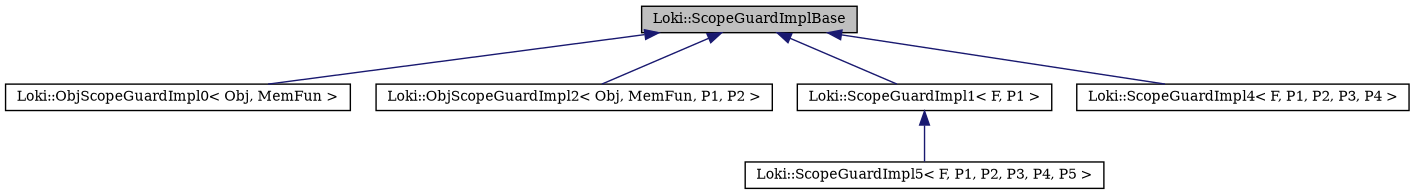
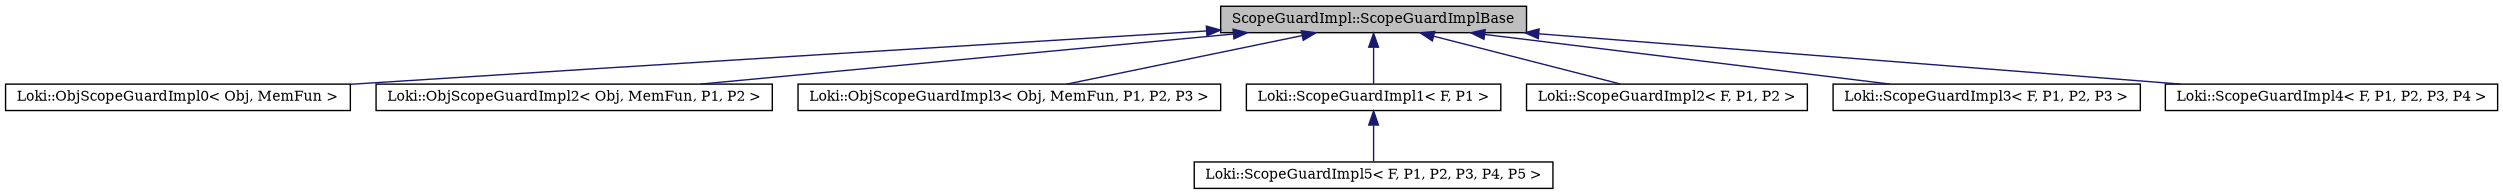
node "Loki::ScopeGuardImplBase": label "Loki::ScopeGuardImplBase" -> "ScopeGuardImpl::ScopeGuardImplBase"
node "Loki::ObjScopeGuardImpl3< Obj, MemFun, P1, P2, P3 >": added
node "Loki::ScopeGuardImpl2< F, P1, P2 >": added
node "Loki::ScopeGuardImpl3< F, P1, P2, P3 >": added
